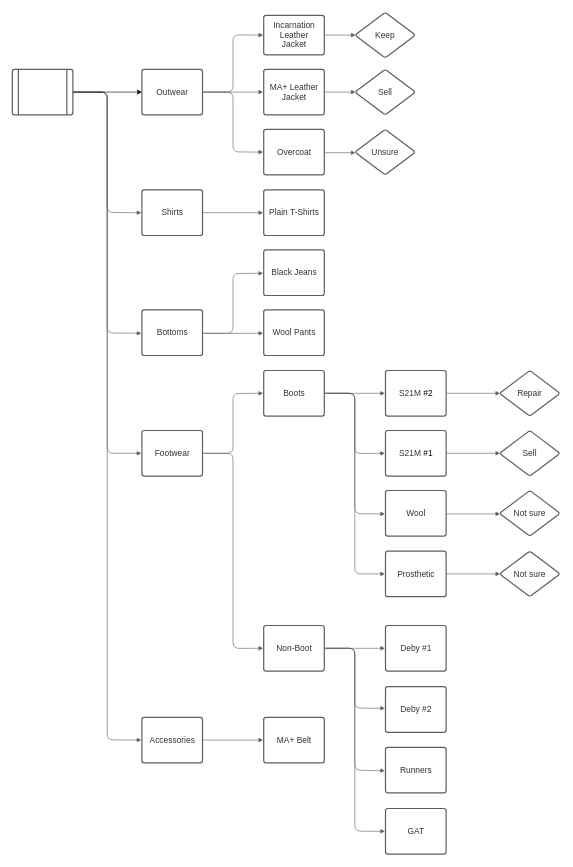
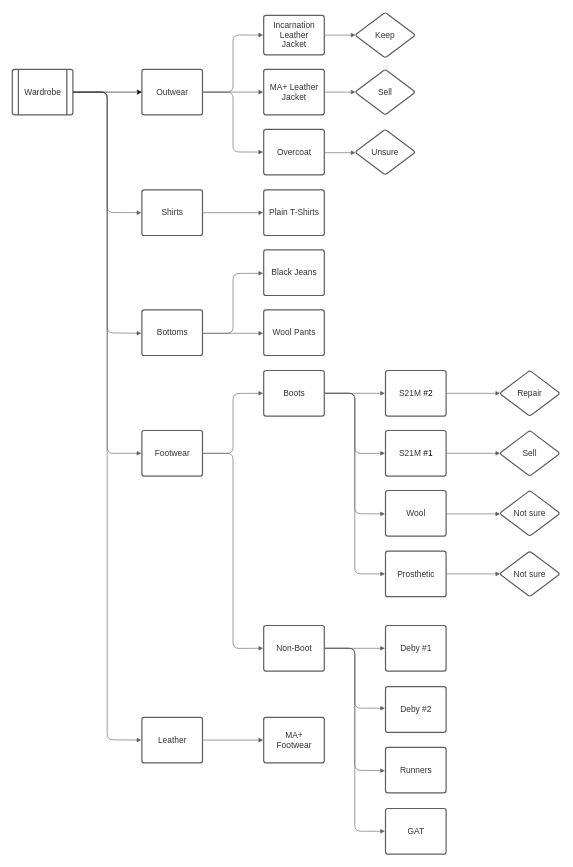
node "Wardrobe": added
node "Accessories": label "Accessories" -> "Leather"
node "MA+ Belt": label "MA+ Belt" -> "MA+ Footwear"
